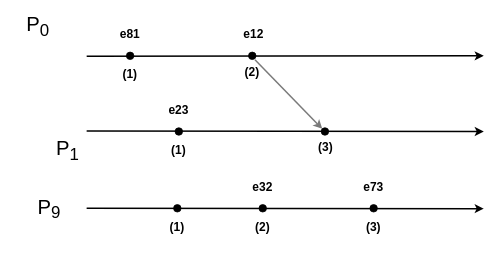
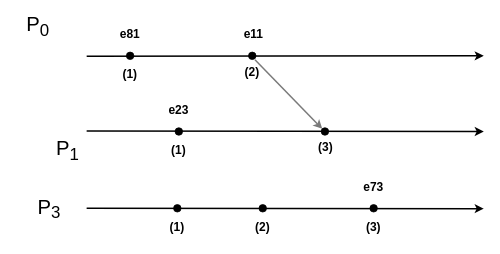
node "e12": label "e12" -> "e11"
node "e32": removed
node "P9": label "P9" -> "P3"
